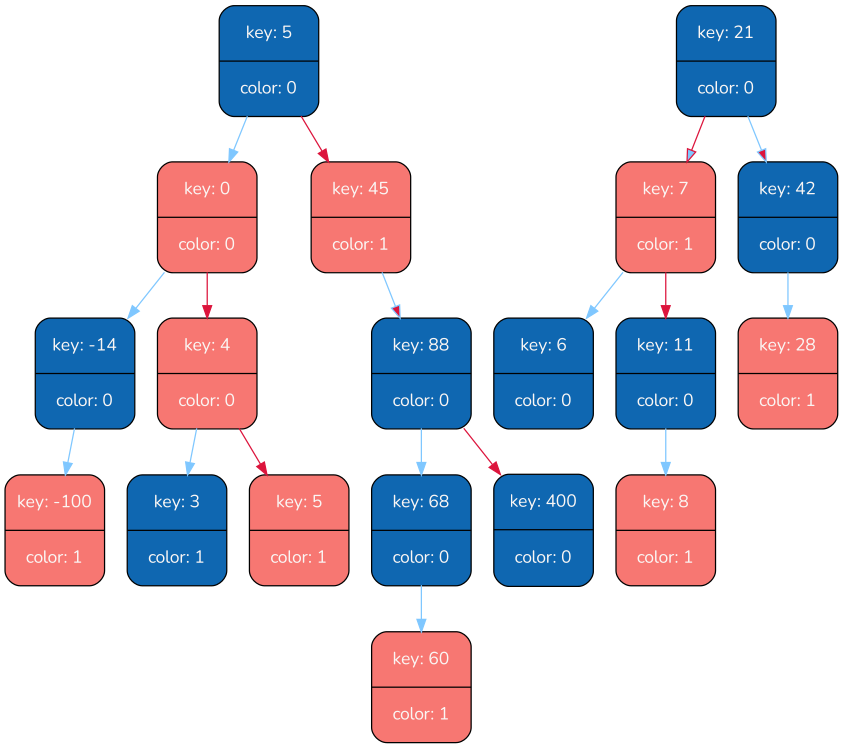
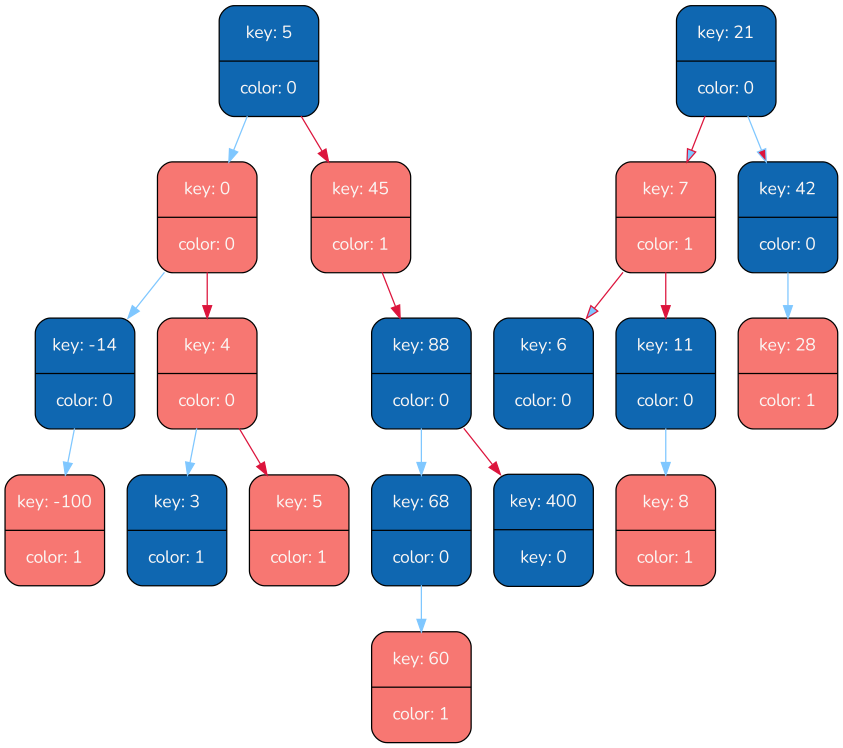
edge "key: 45" -> "key: 88": color #7fc7ff -> #dc143c
edge "key: 7" -> "key: 6": color #7fc7ff -> #dc143c
node "key: 400": text "color: 0" -> "key: 0"
